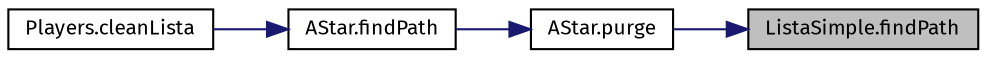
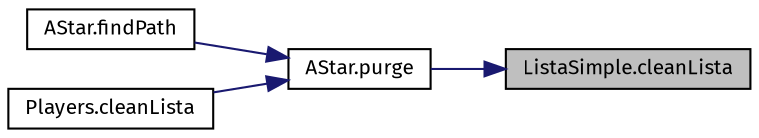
edge "Players.cleanLista" -> "AStar.findPath": now "Players.cleanLista" -> "AStar.purge"
node "ListaSimple.findPath": label "ListaSimple.findPath" -> "ListaSimple.cleanLista"
